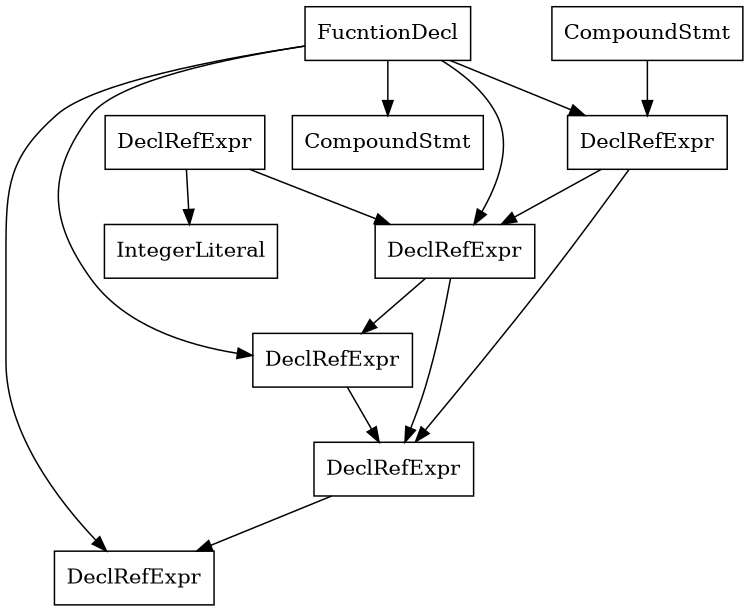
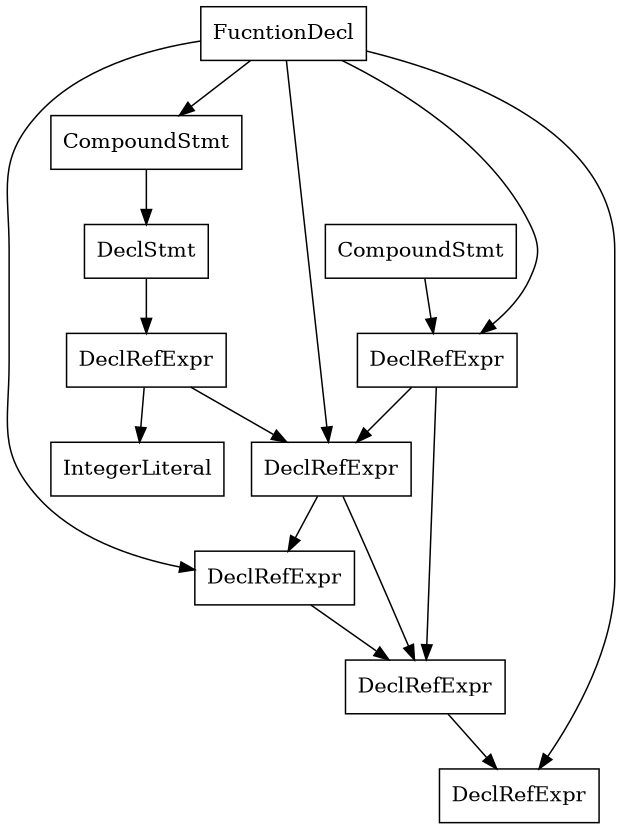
node "DeclStmt": added
